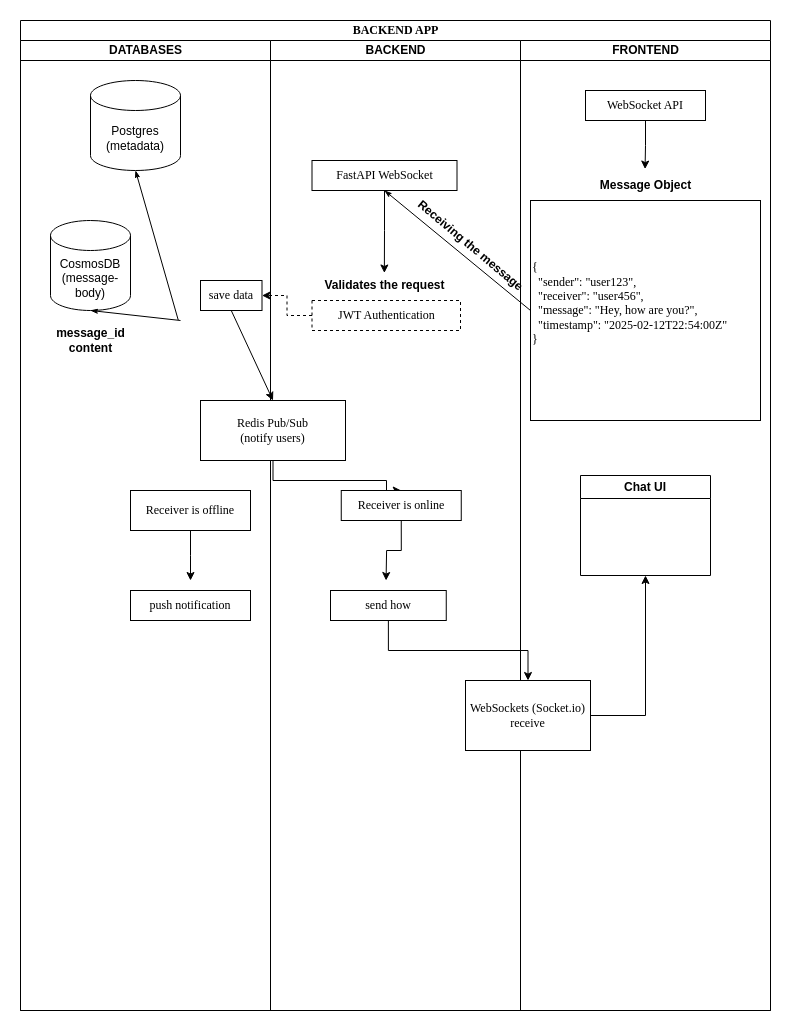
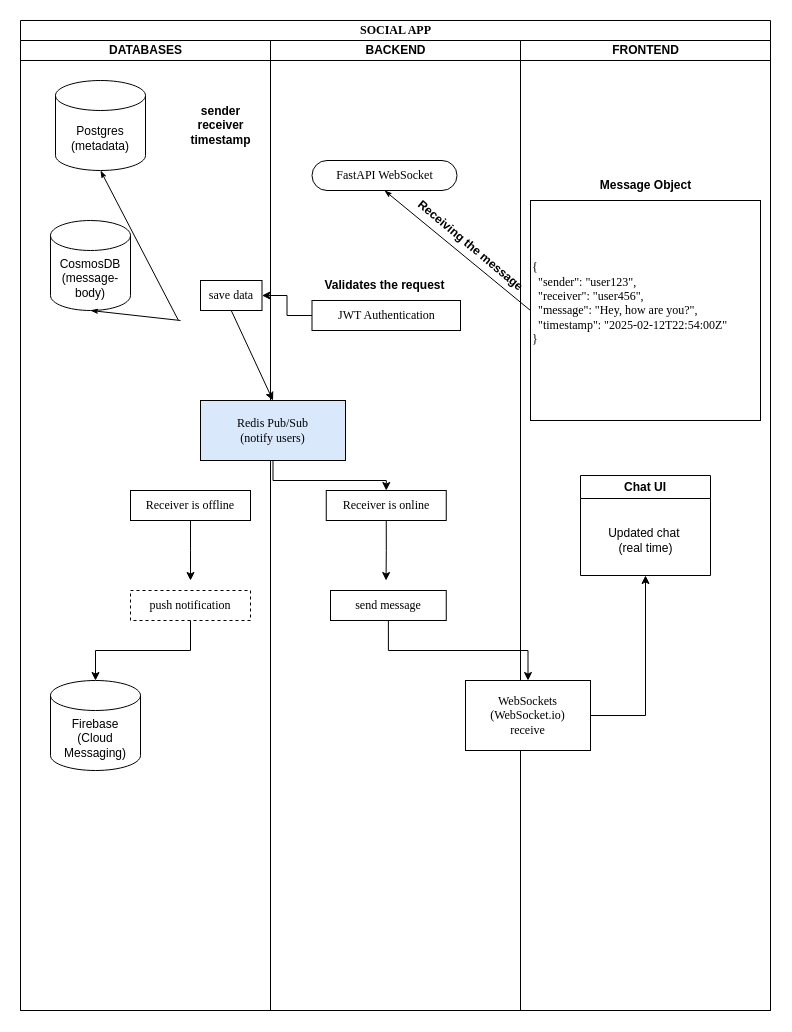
node "BACKEND APP": label "BACKEND APP" -> "SOCIAL APP"
node "WebSocket API": removed
node "Postgres (metadata)": moved (136, 126) -> (101, 126)
node "sender receiver timestamp": added
edge "WebSocket API" -> "Message Object": removed
node "FastAPI WebSocket": shape rectangle -> rounded rectangle
edge "FastAPI WebSocket" -> "Validates the request": removed
edge "JWT Authentication" -> "save data": style dashed -> solid
node "JWT Authentication": style dashed -> solid
node "message_id content": removed
node "Redis Pub/Sub (notify users)": fillcolor #ffffff -> #dae8fc
node "Receiver is online": moved (401, 506) -> (386, 506)
node "Receiver is offline": size 120x40 -> 120x30
node "Updated chat (real time)": added
node "push notification": style solid -> dashed
node "send how": label "send how" -> "send message"
edge "push notification" -> "Firebase (Cloud Messaging)": added
node "WebSockets (Socket.io) receive": label "WebSockets (Socket.io) receive" -> "WebSockets (WebSocket.io) receive"
node "Firebase (Cloud Messaging)": added
